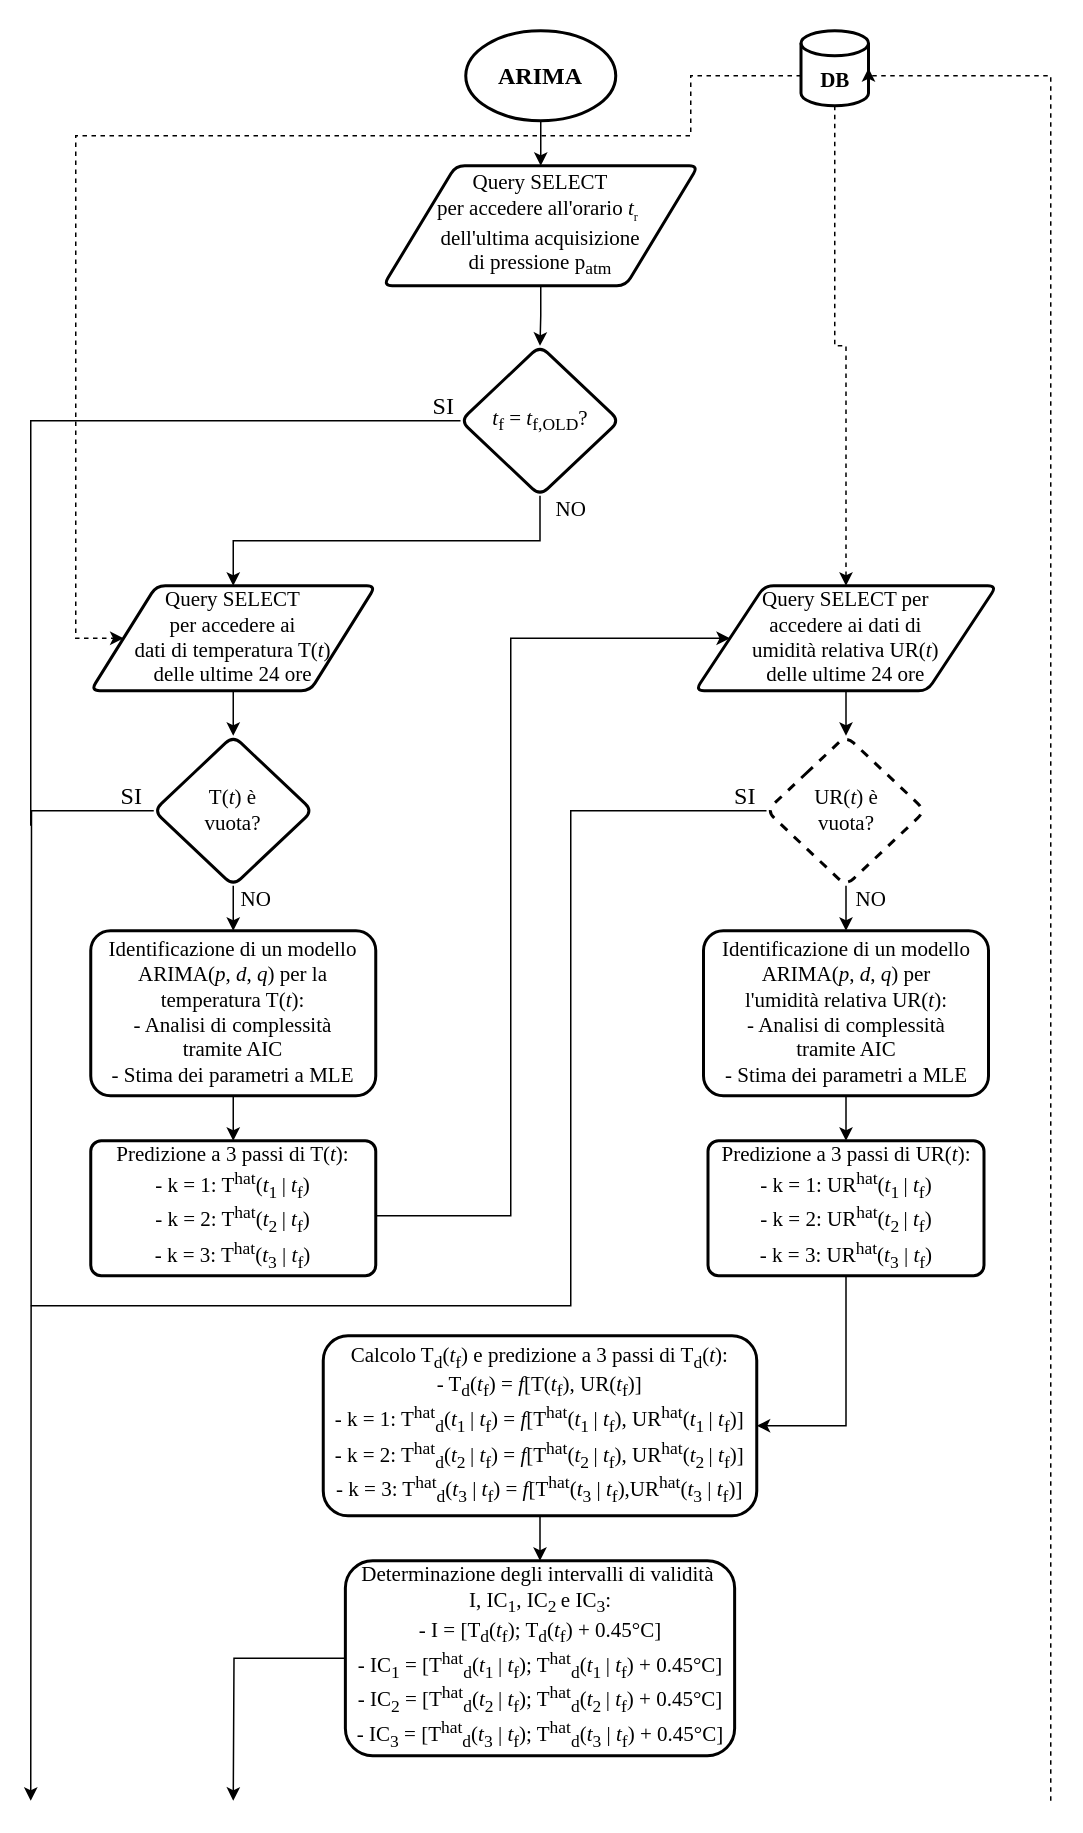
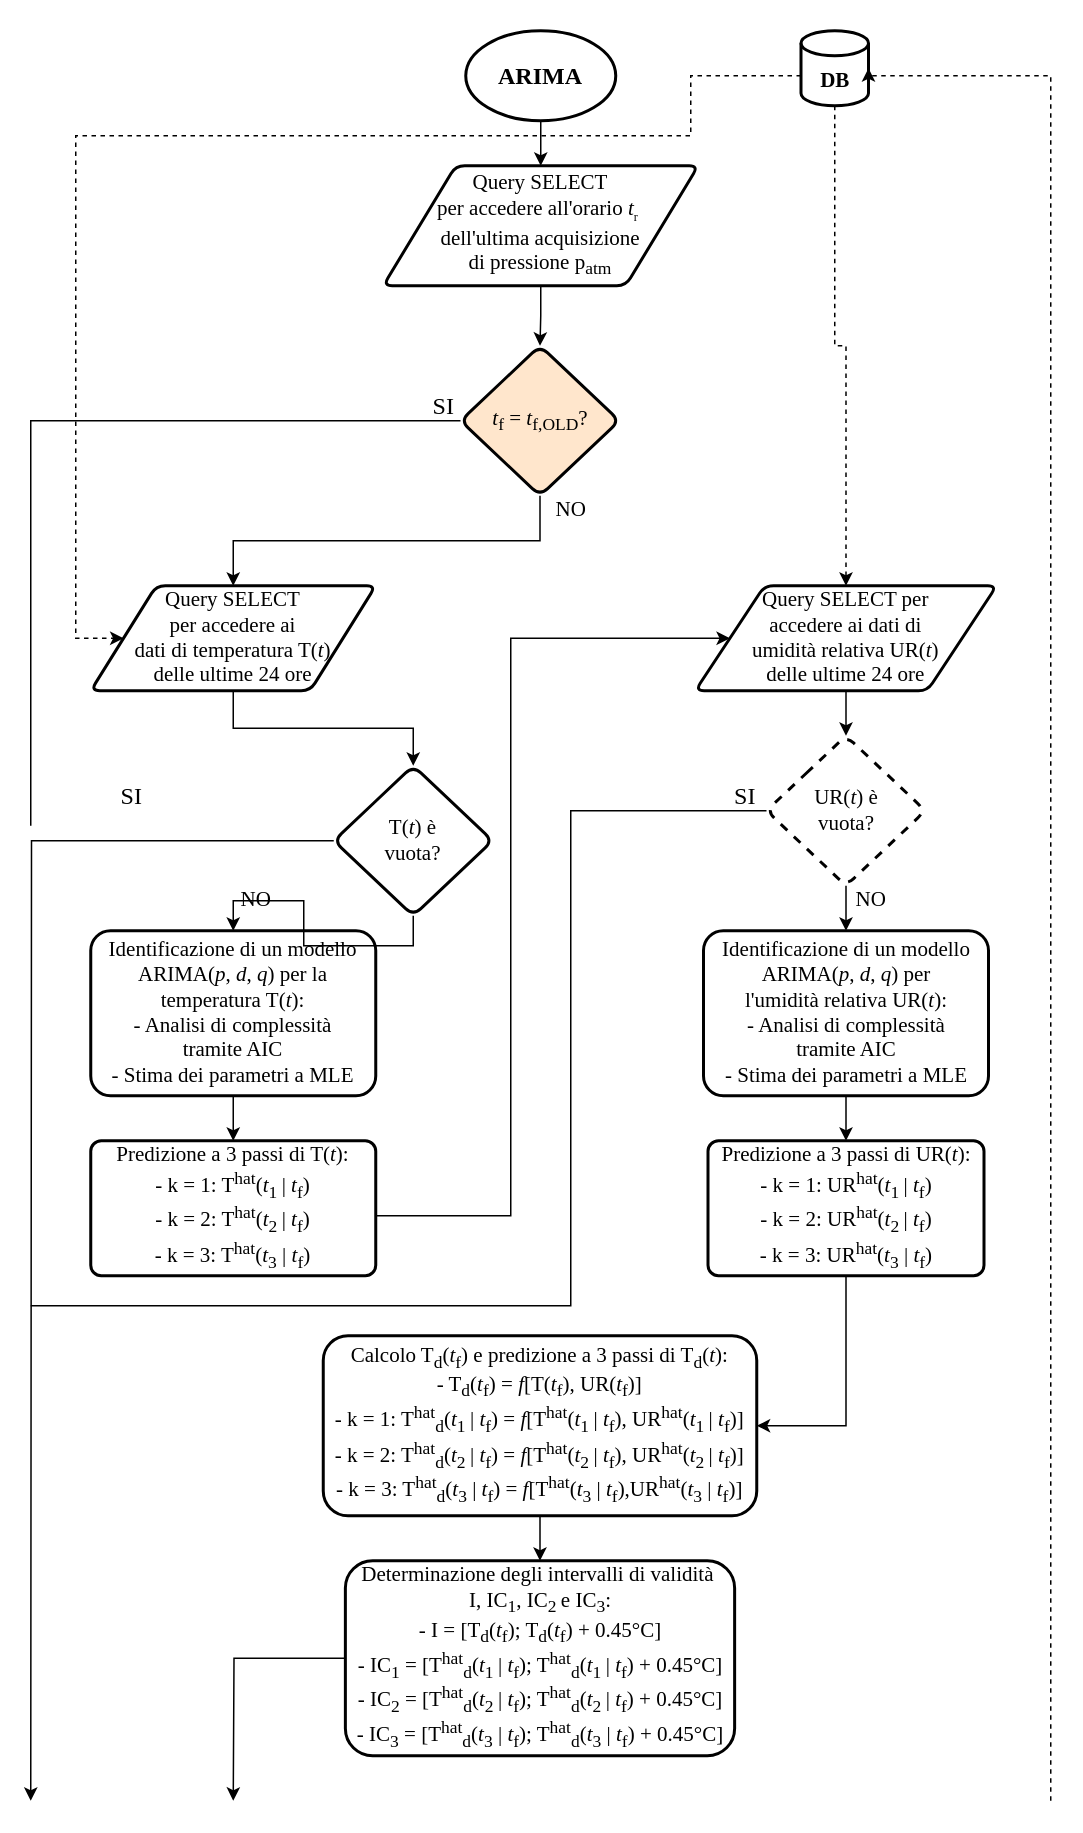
node "tf = tf,OLD?": fillcolor #ffffff -> #ffe6cc
node "T(t) è vuota?": moved (233, 811) -> (413, 841)
